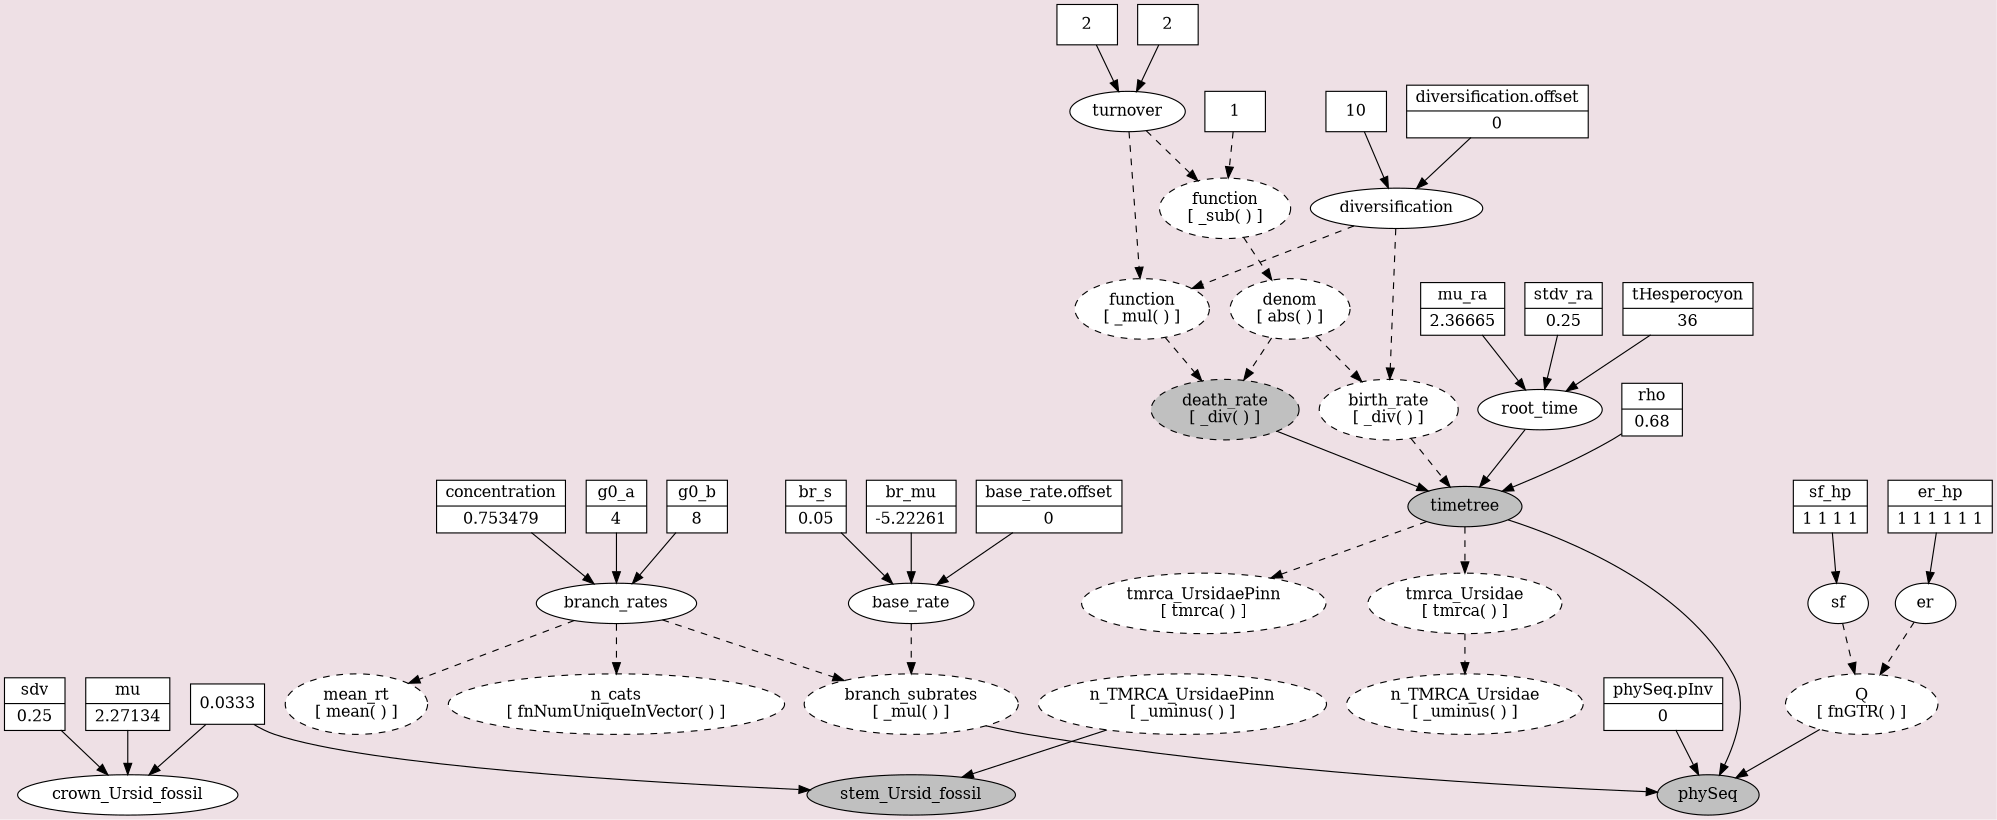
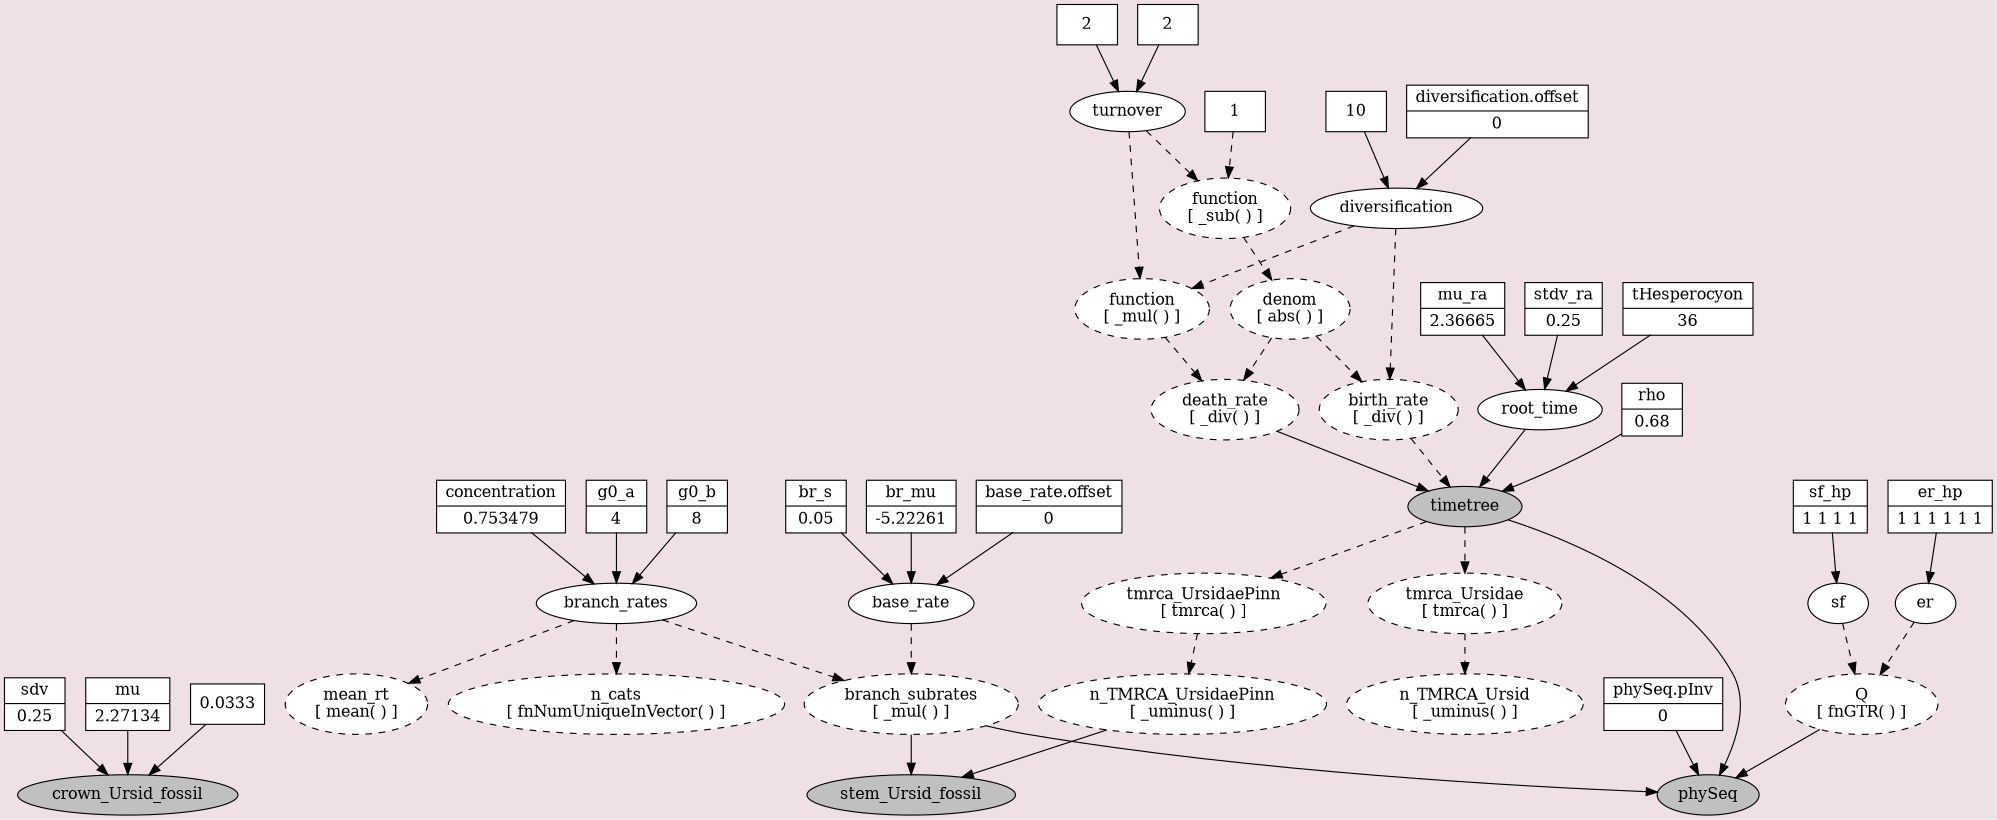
node "death_rate [ _div( ) ]": fillcolor gray -> white
edge "tmrca_UrsidaePinn [ tmrca( ) ]" -> "n_TMRCA_UrsidaePinn [ _uminus( ) ]": added
node "n_TMRCA_Ursidae [ _uminus( ) ]": label "n_TMRCA_Ursidae [ _uminus( ) ]" -> "n_TMRCA_Ursid [ _uminus( ) ]"
edge "0.0333" -> "stem_Ursid_fossil": now "branch_subrates [ _mul( ) ]" -> "stem_Ursid_fossil"
node "crown_Ursid_fossil": fillcolor white -> gray
